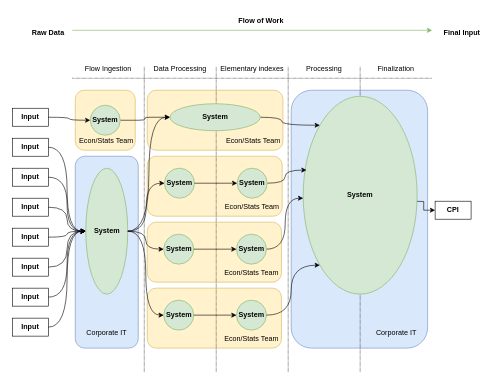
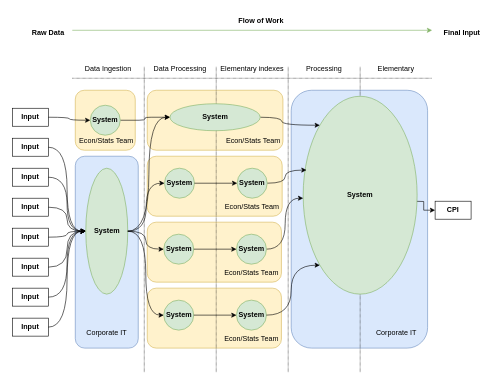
node "Flow Ingestion": label "Flow Ingestion" -> "Data Ingestion"
node "Finalization": label "Finalization" -> "Elementary"
